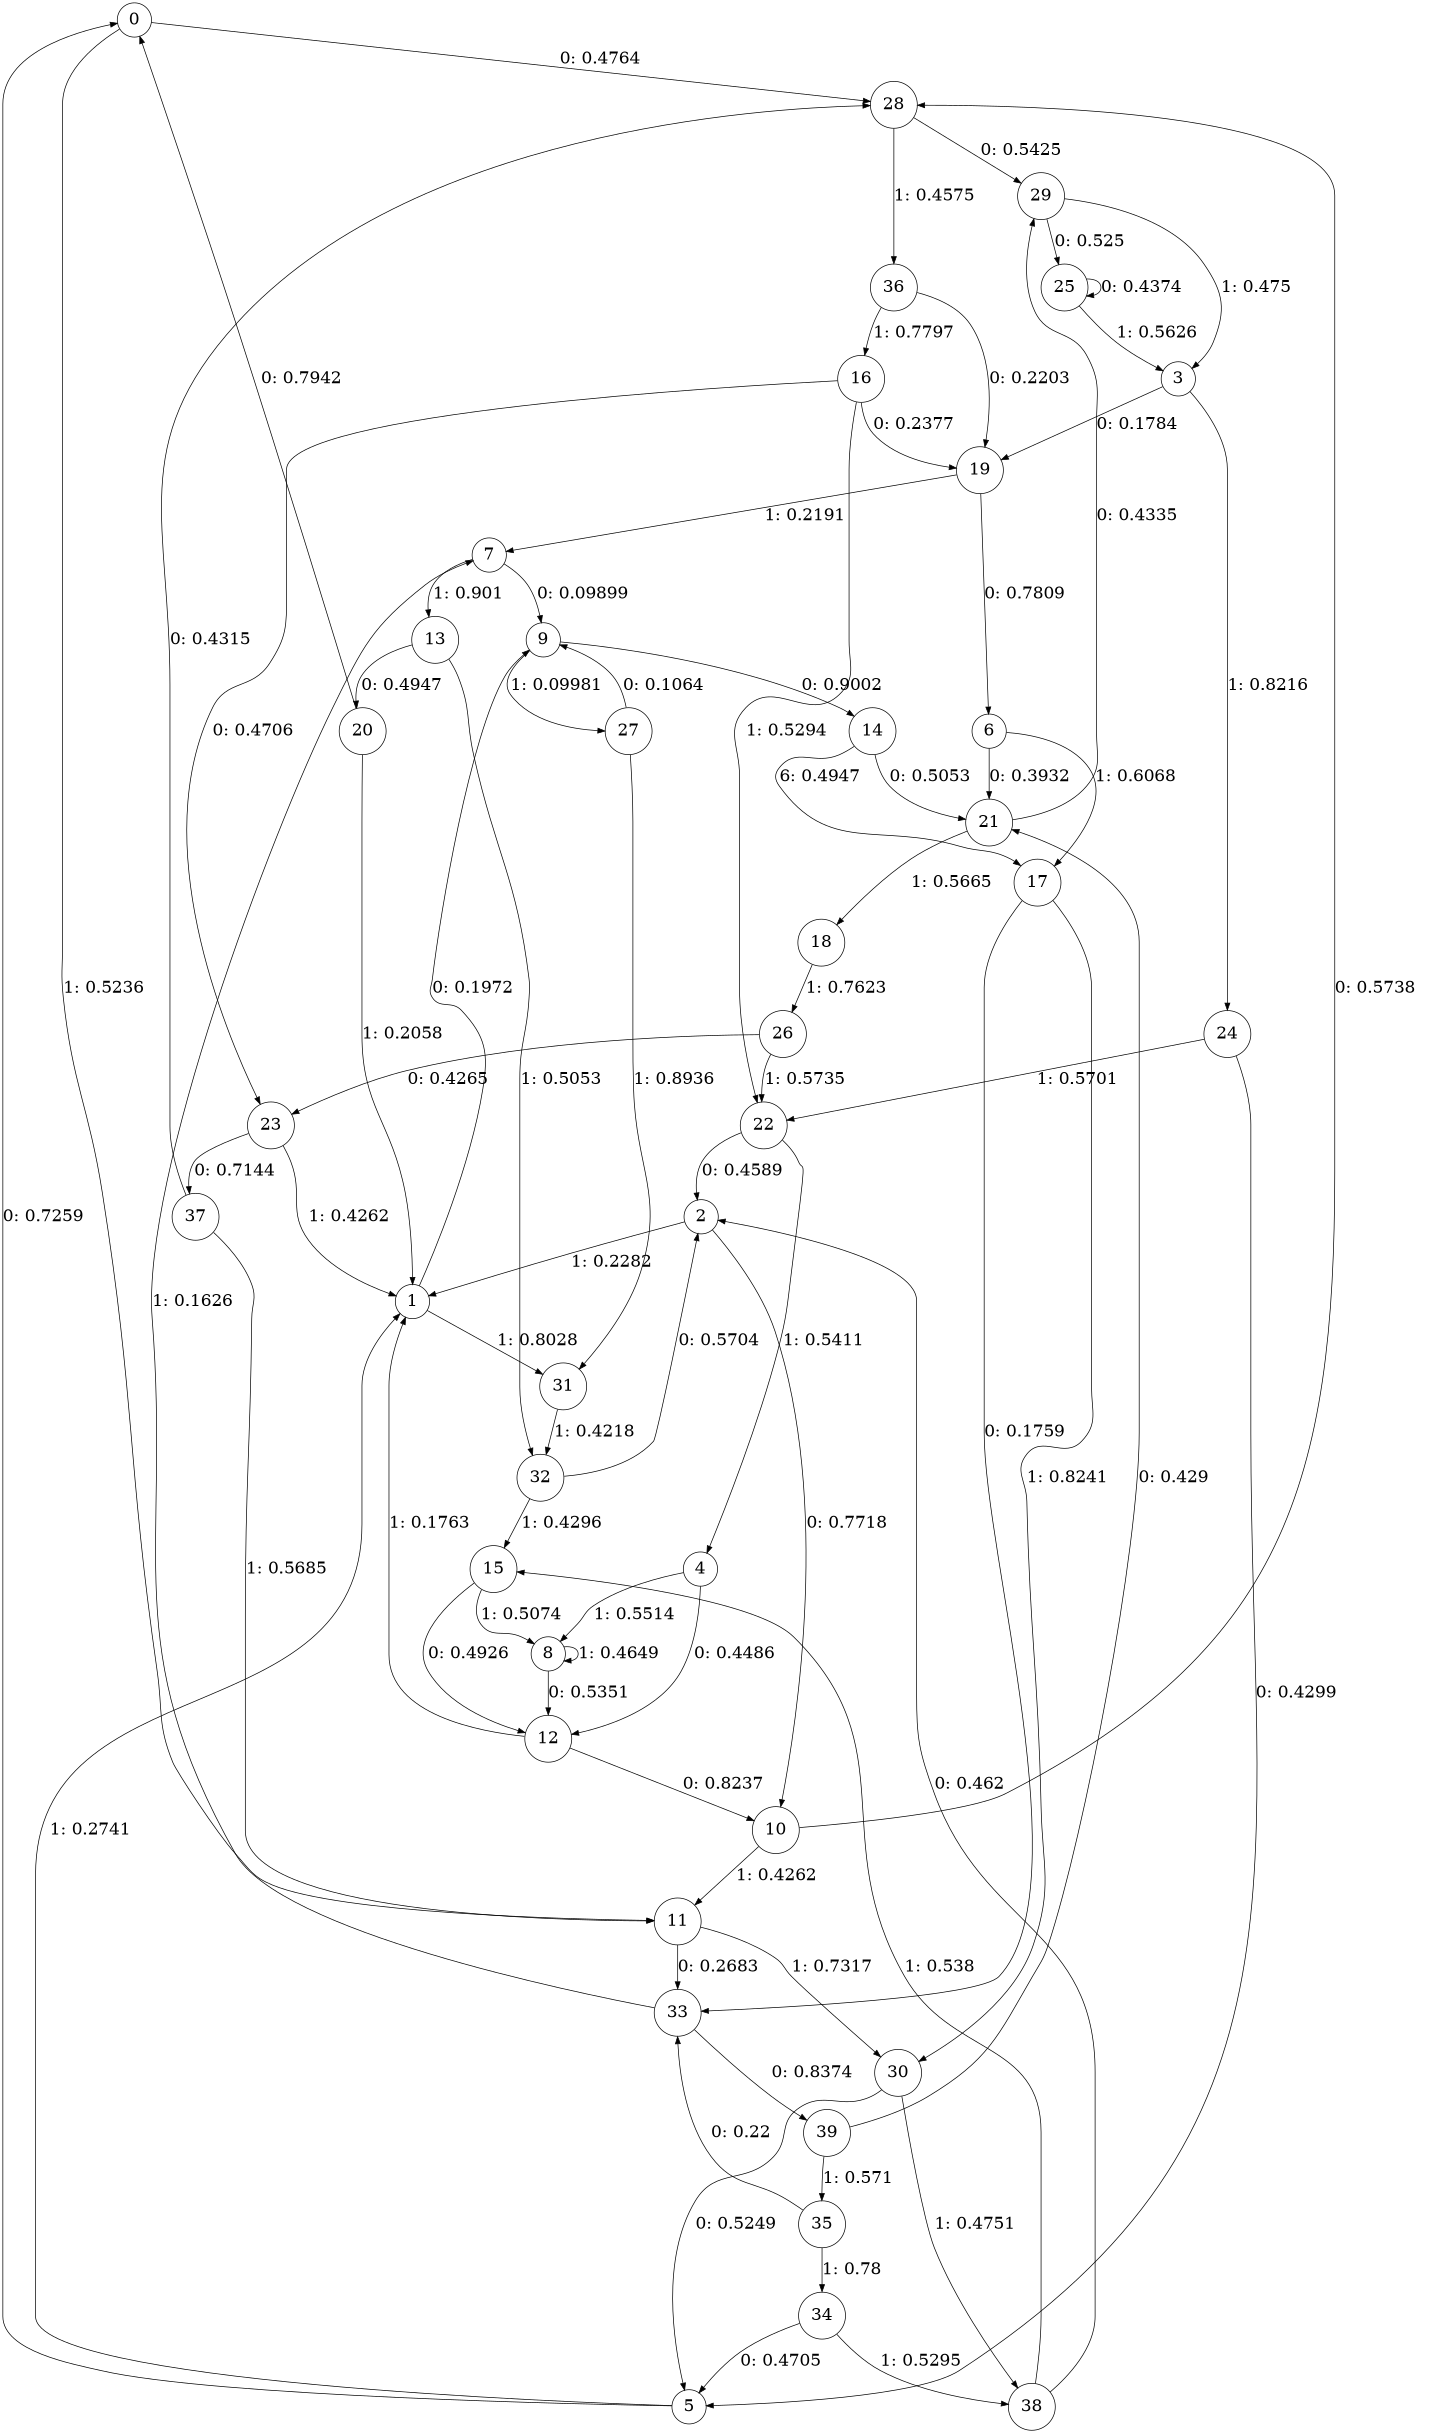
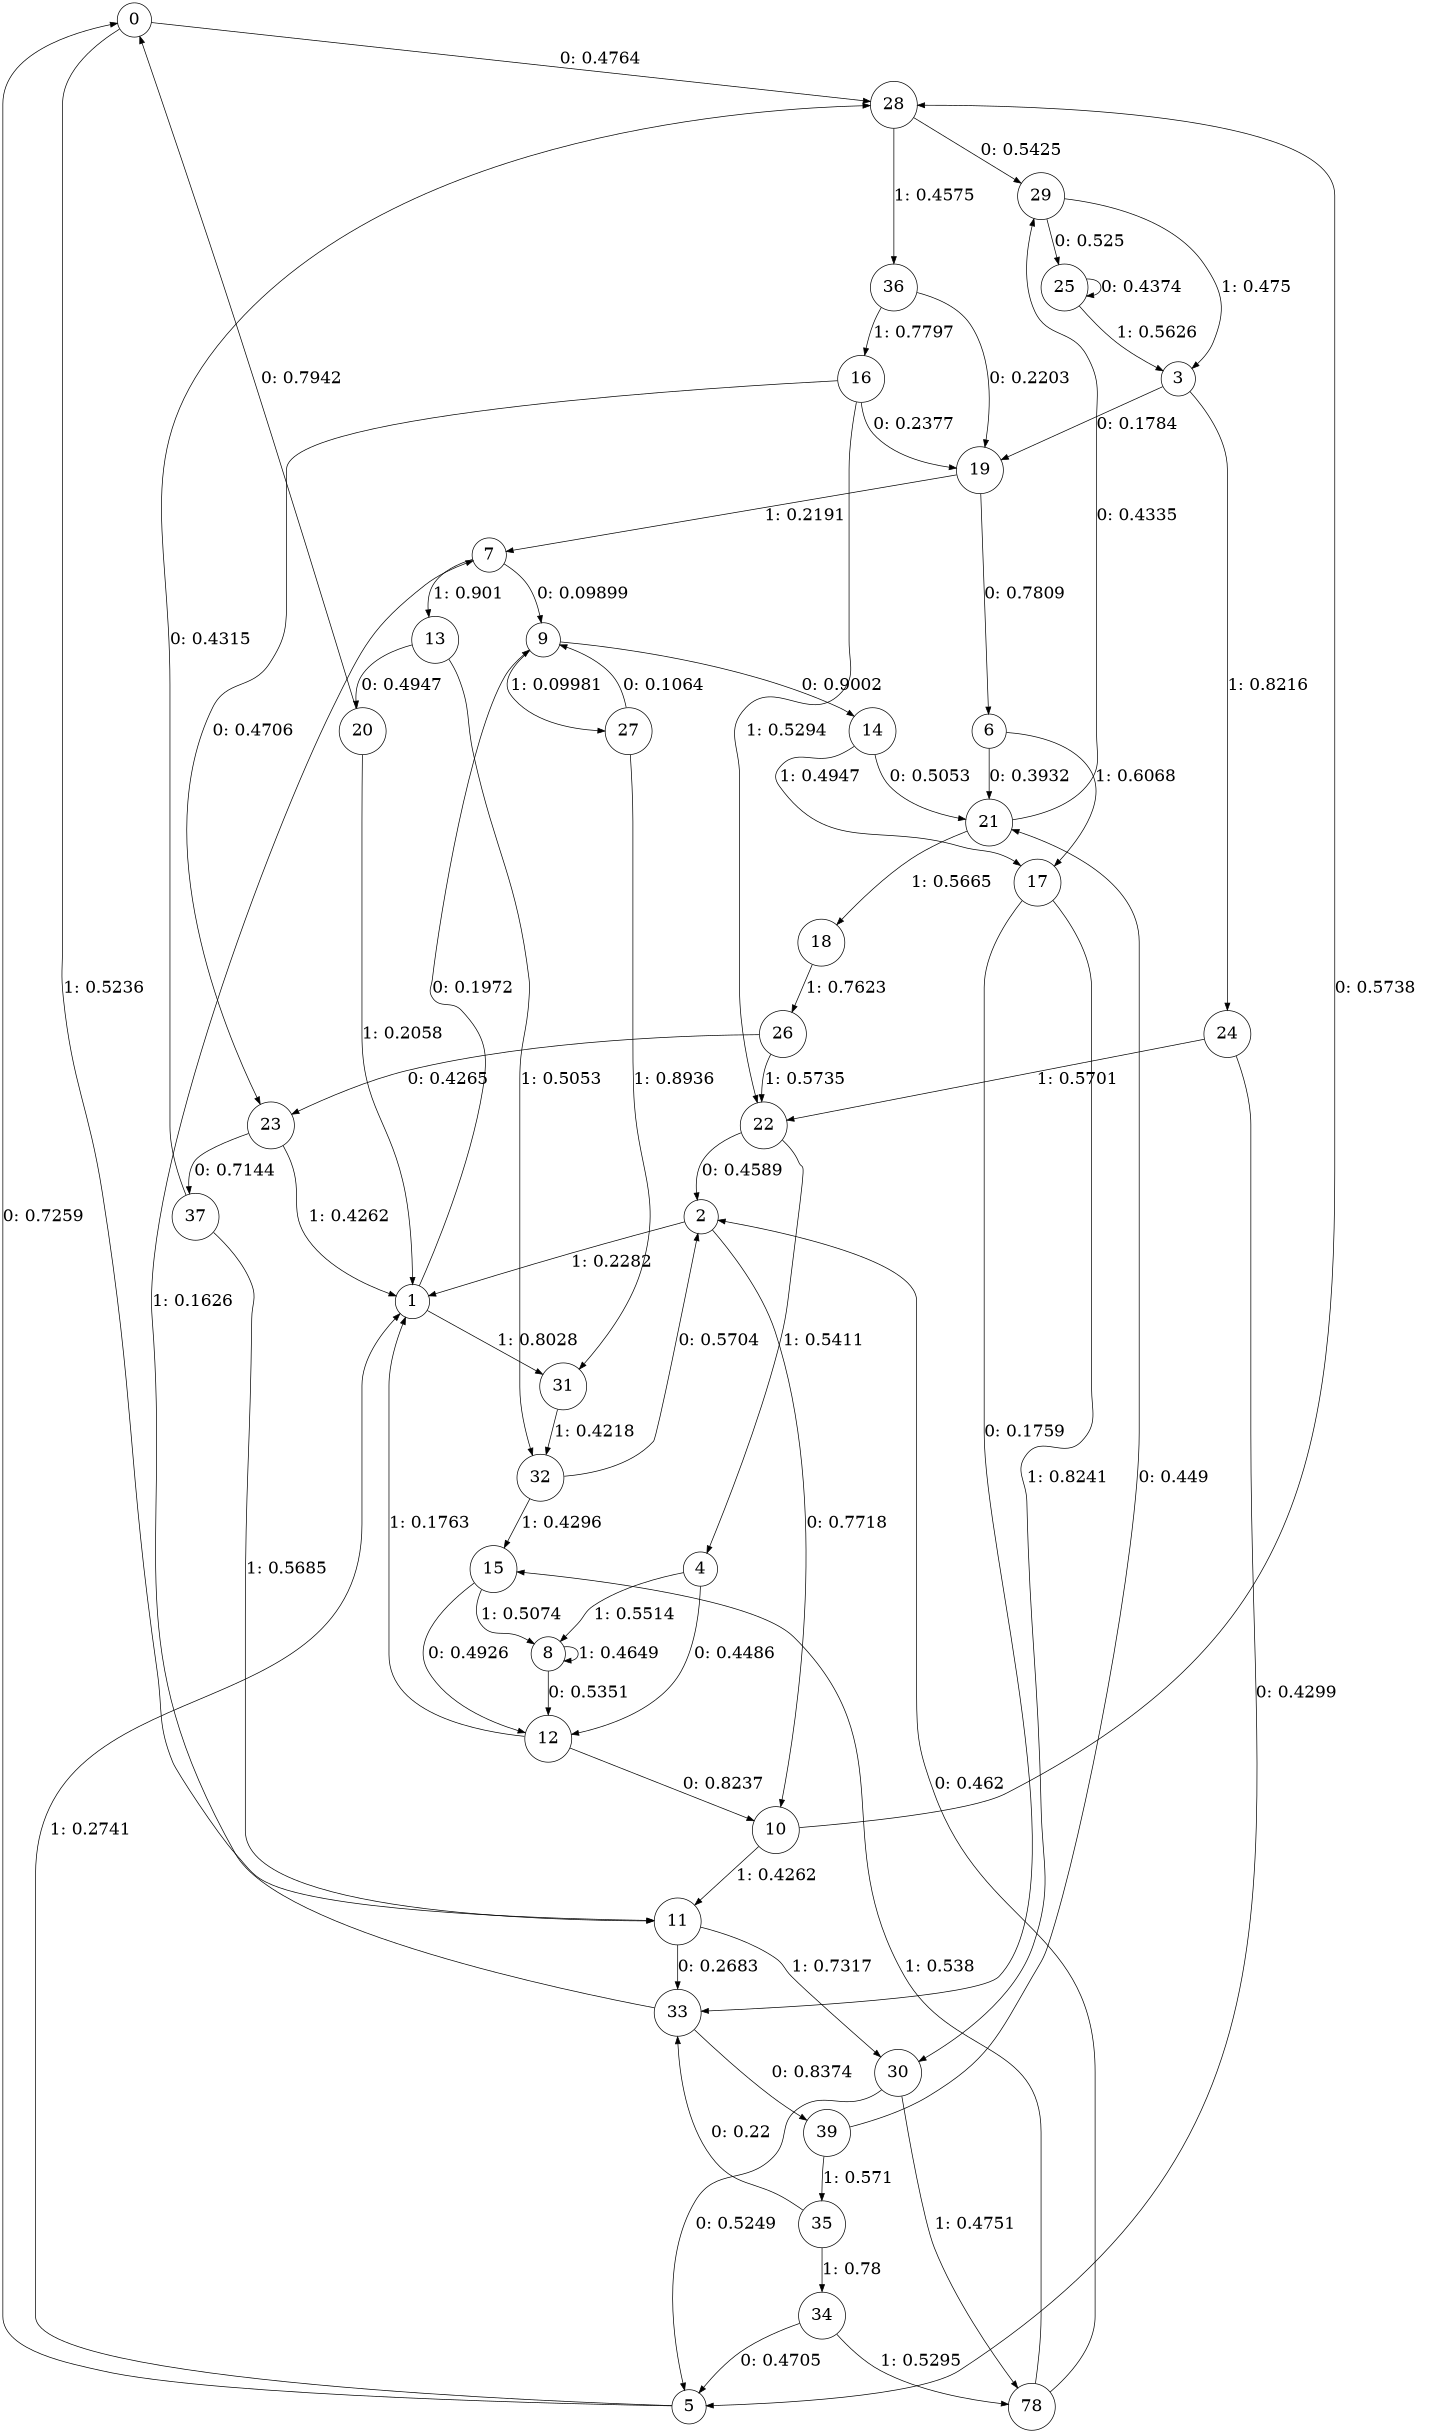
edge "14" -> "17": label "6: 0.4947   " -> "1: 0.4947   "
edge "39" -> "21": label "0: 0.429    " -> "0: 0.449    "
node "38": label "38" -> "78"
